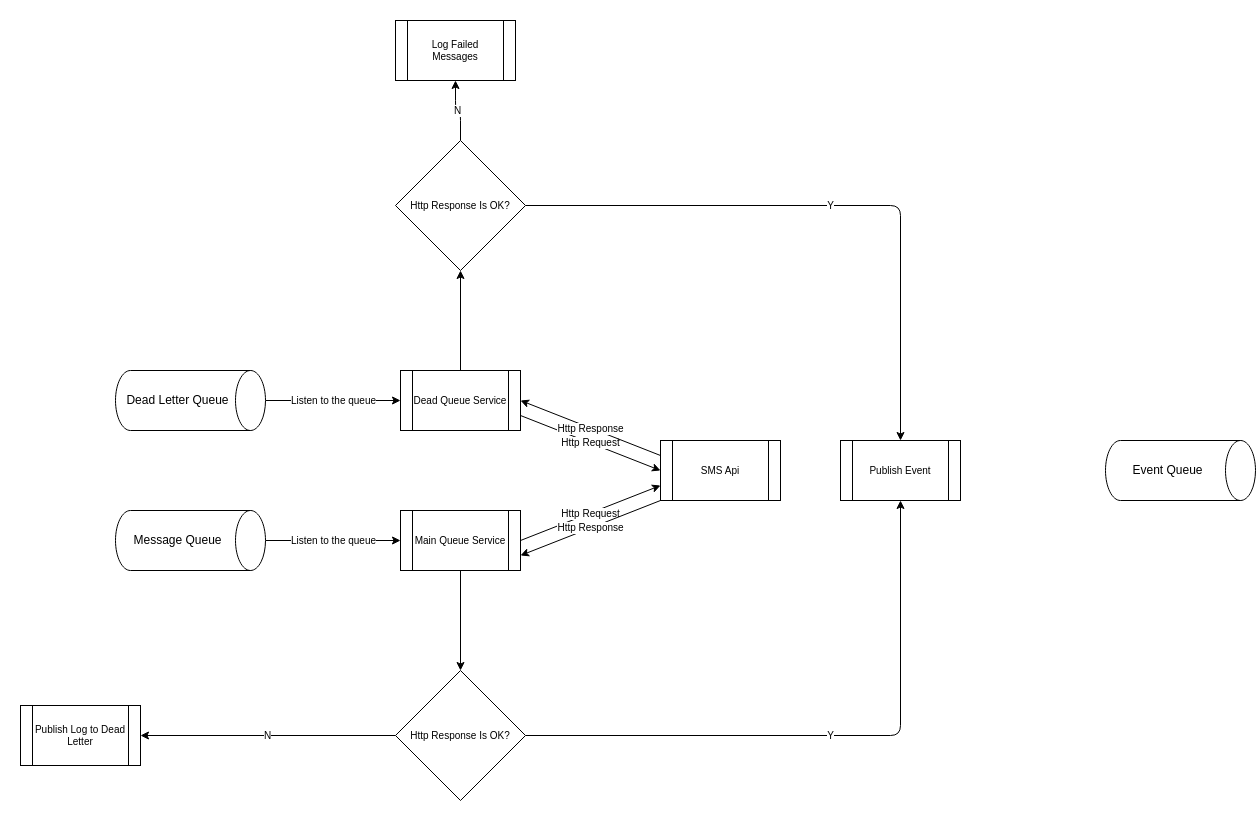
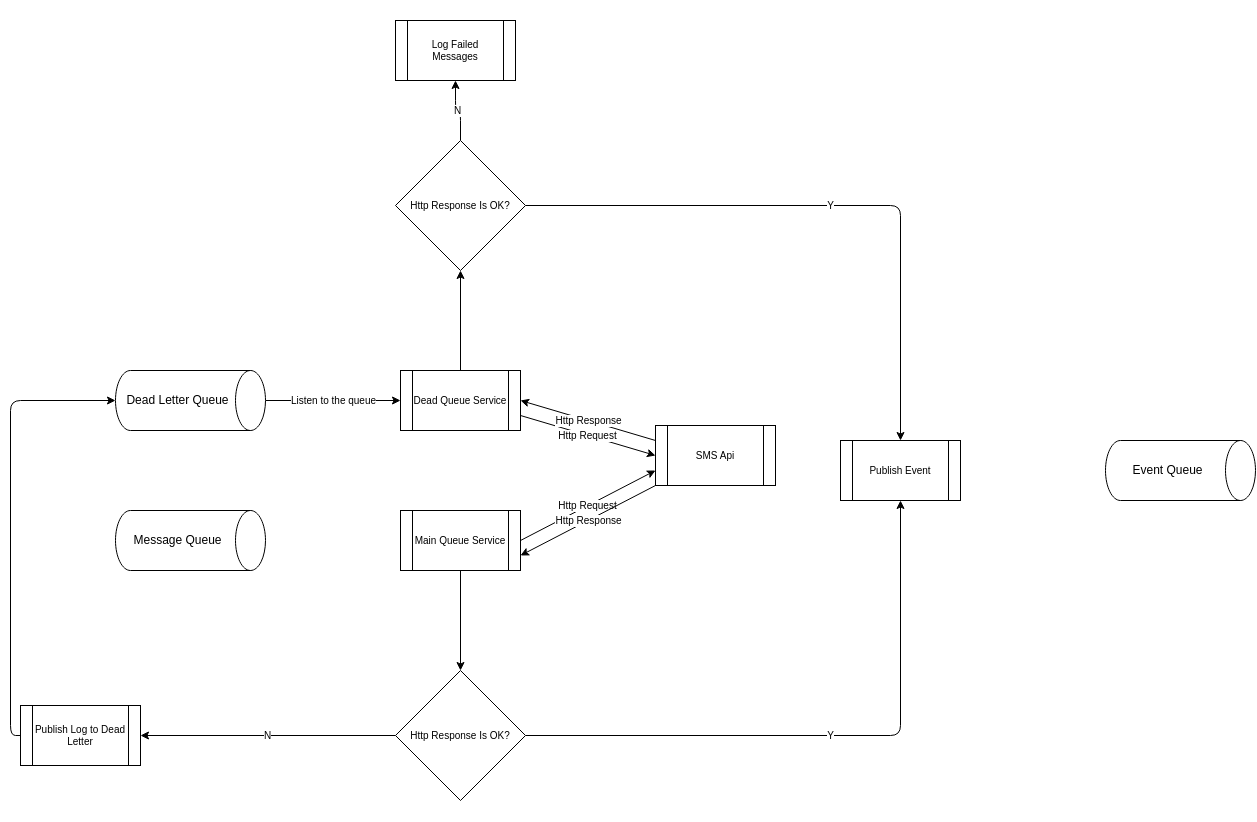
node "SMS Api": moved (721, 471) -> (716, 456)
edge "Publish Log to Dead Letter" -> "Dead Letter Queue": added
edge "Message Queue" -> "Main Queue Service": removed, label "Listen to the queue"
